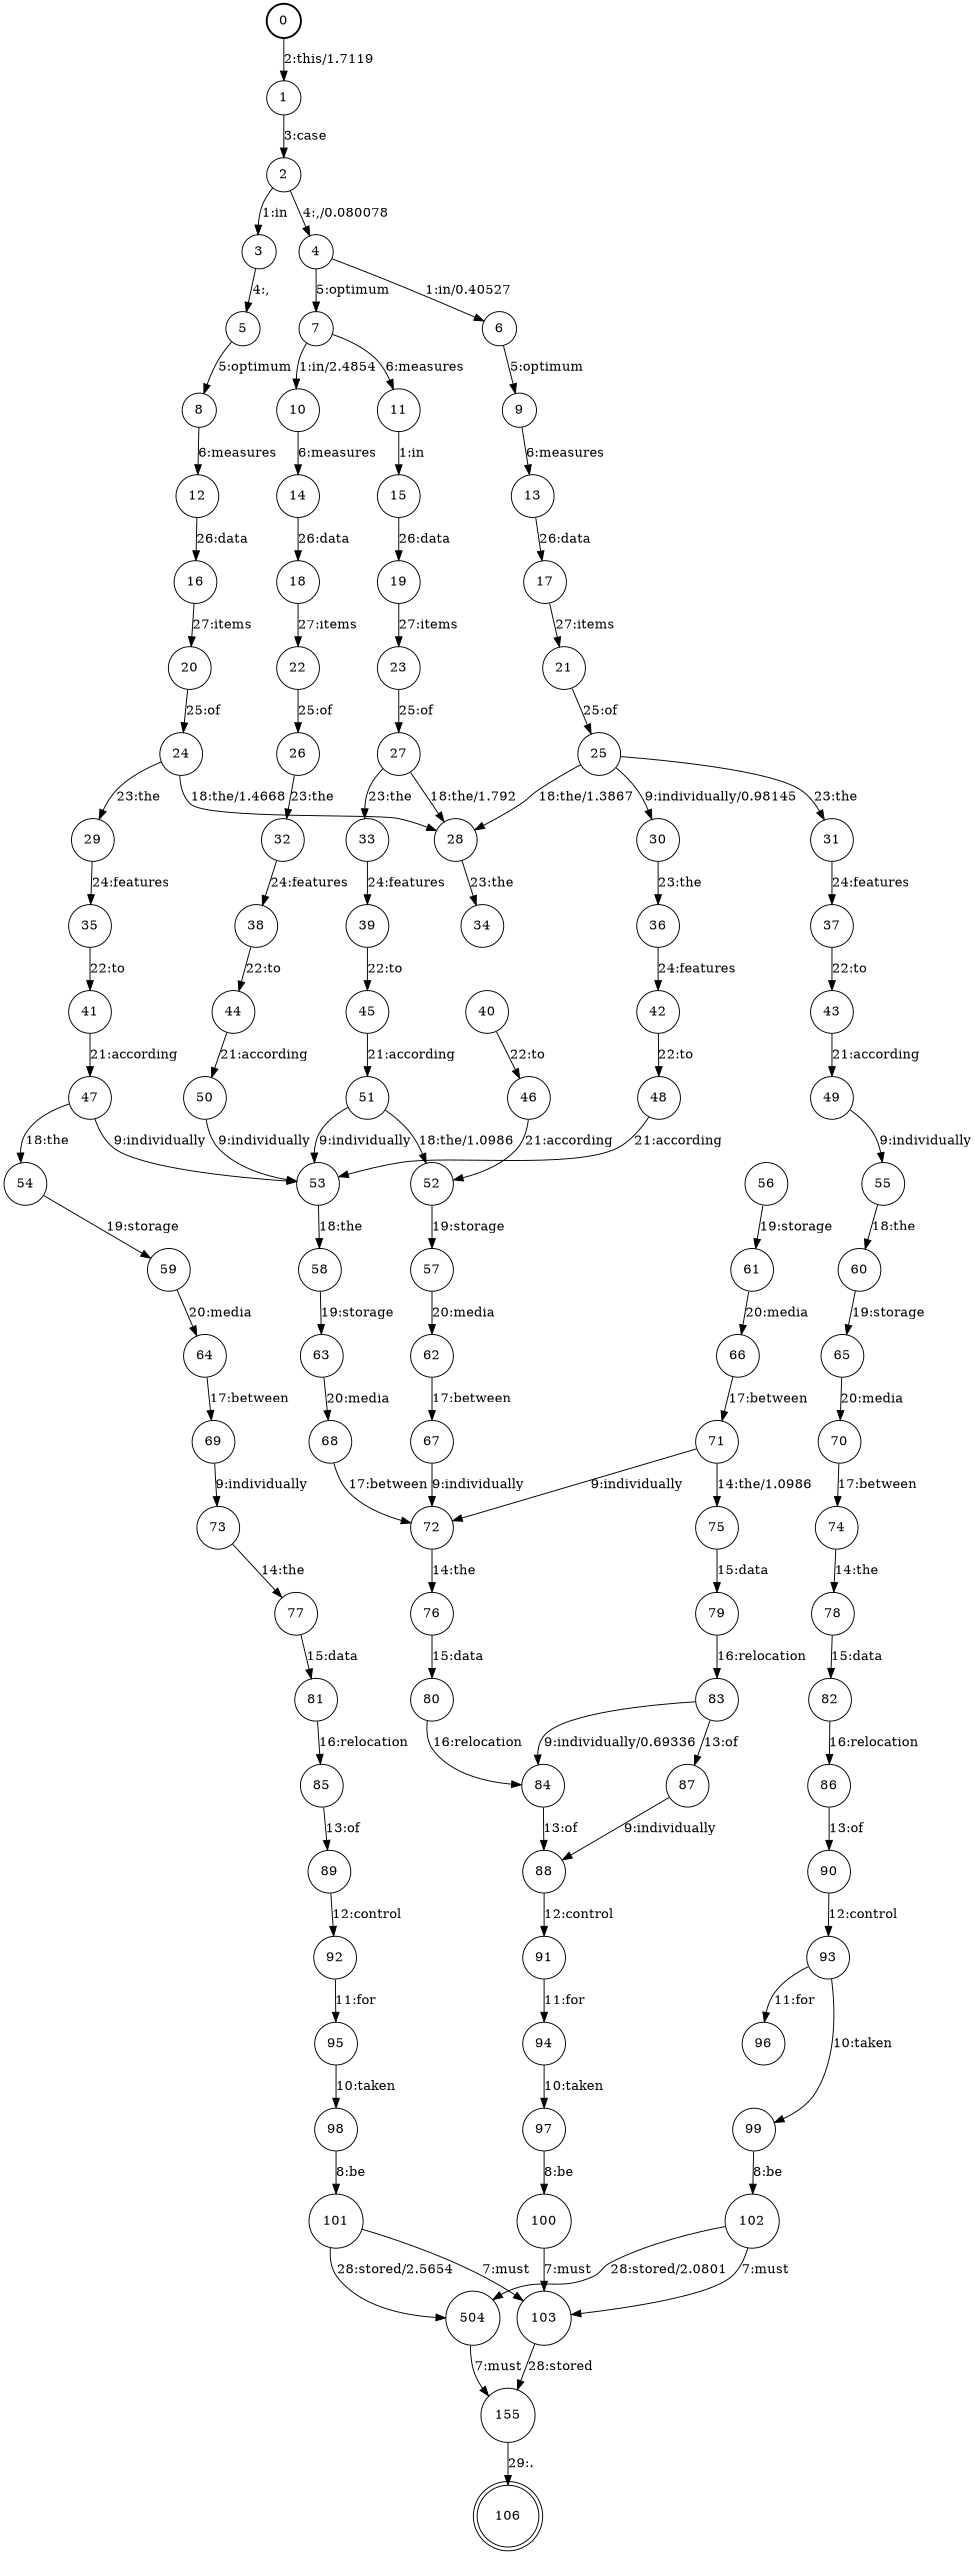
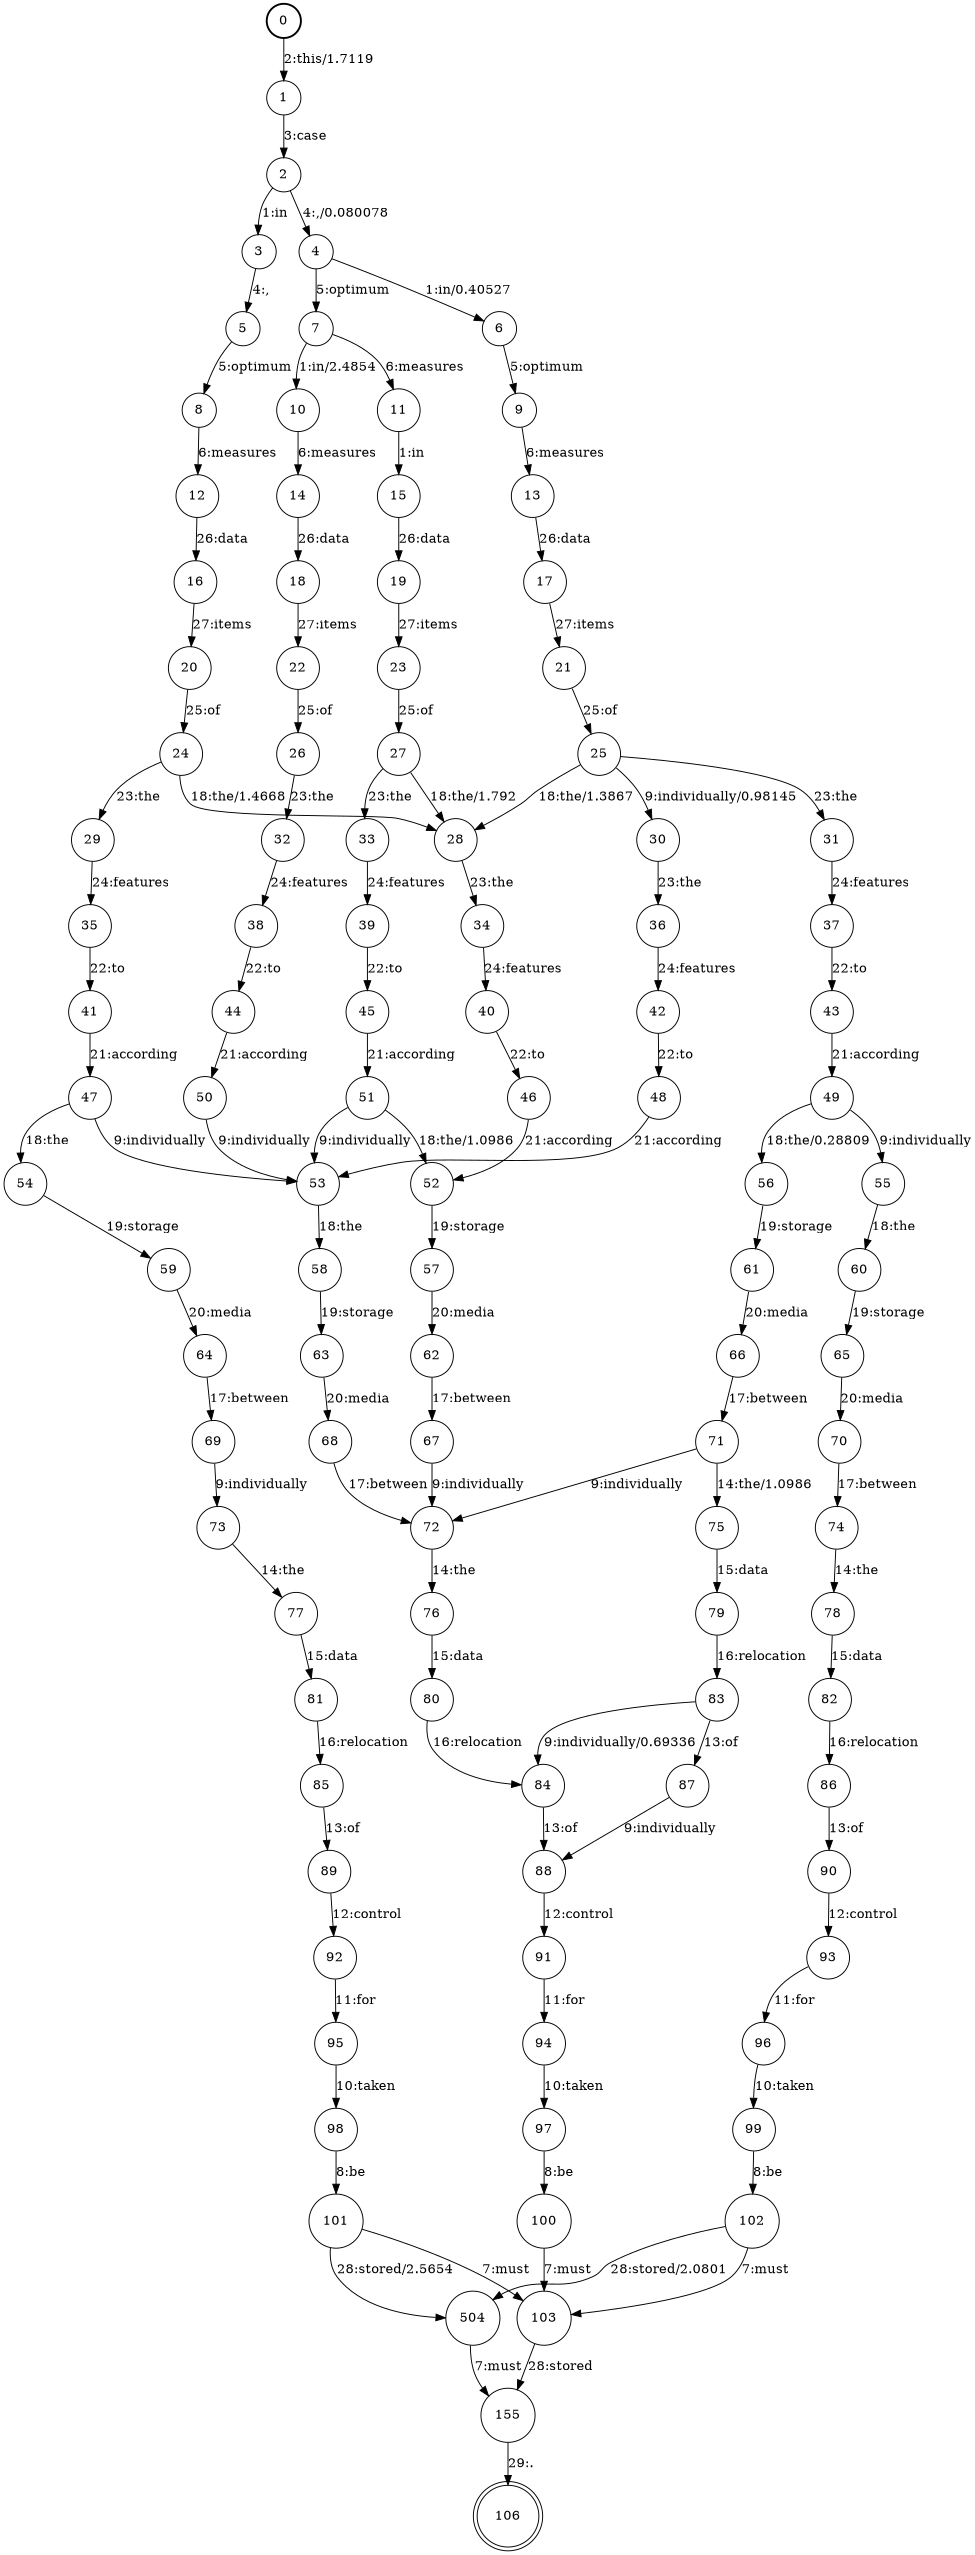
edge "34" -> "40": added, label "24:features"
edge "49" -> "56": added, label "18:the/0.28809"
edge "93" -> "99": now "96" -> "99"
